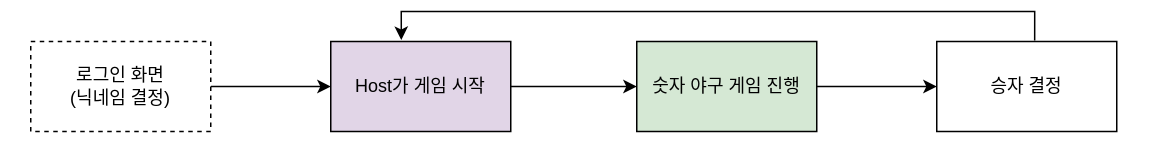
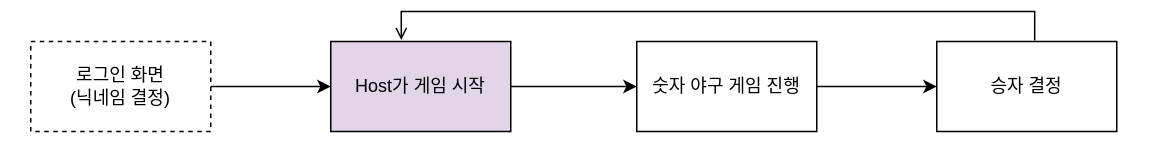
edge "승자 결정" -> "Host가 게임 시작": arrowhead classic -> open
node "숫자 야구 게임 진행": fillcolor #d5e8d4 -> #ffffff
